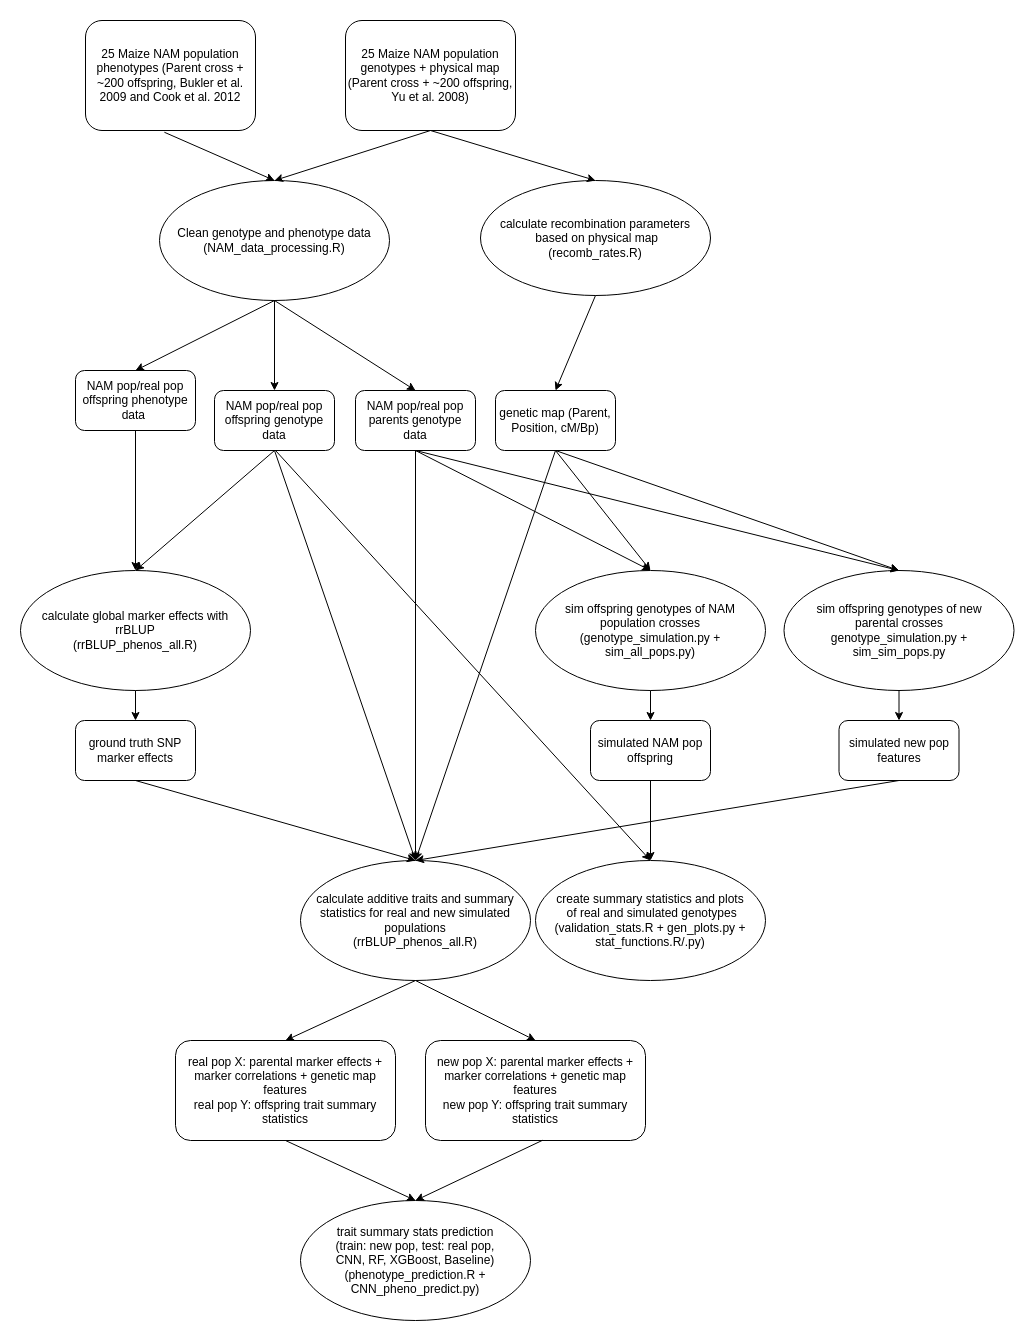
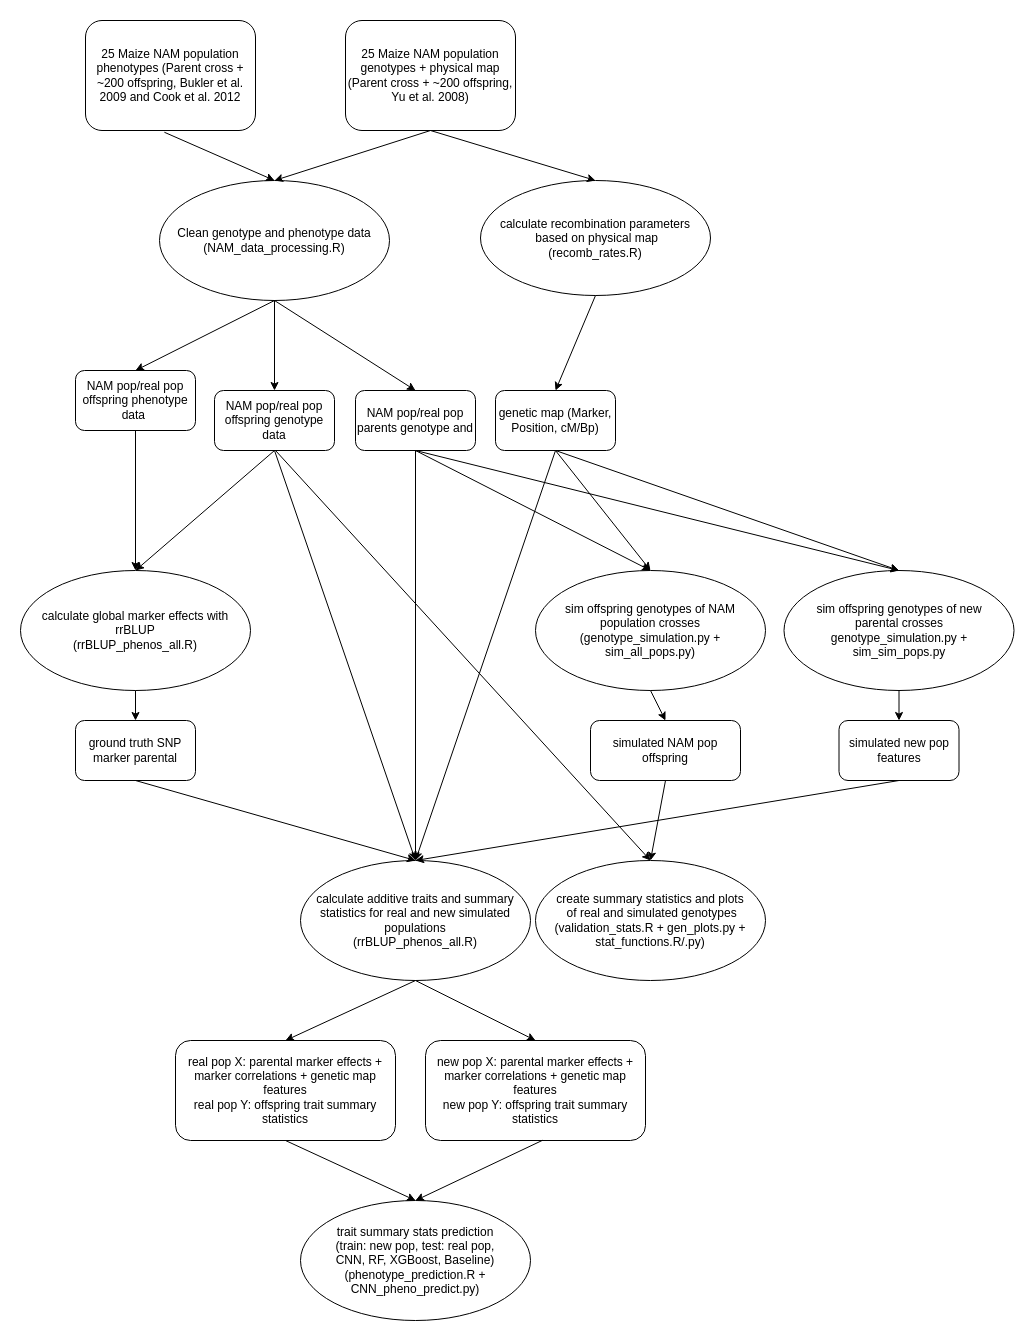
node "NAM pop/real pop parents genotype data": label "NAM pop/real pop parents genotype data" -> "NAM pop/real pop parents genotype and"
node "genetic map (Parent, Position, cM/Bp)": label "genetic map (Parent, Position, cM/Bp)" -> "genetic map (Marker, Position, cM/Bp)"
node "ground truth SNP marker effects": label "ground truth SNP marker effects" -> "ground truth SNP marker parental"
node "simulated NAM pop offspring": size 120x60 -> 150x60
